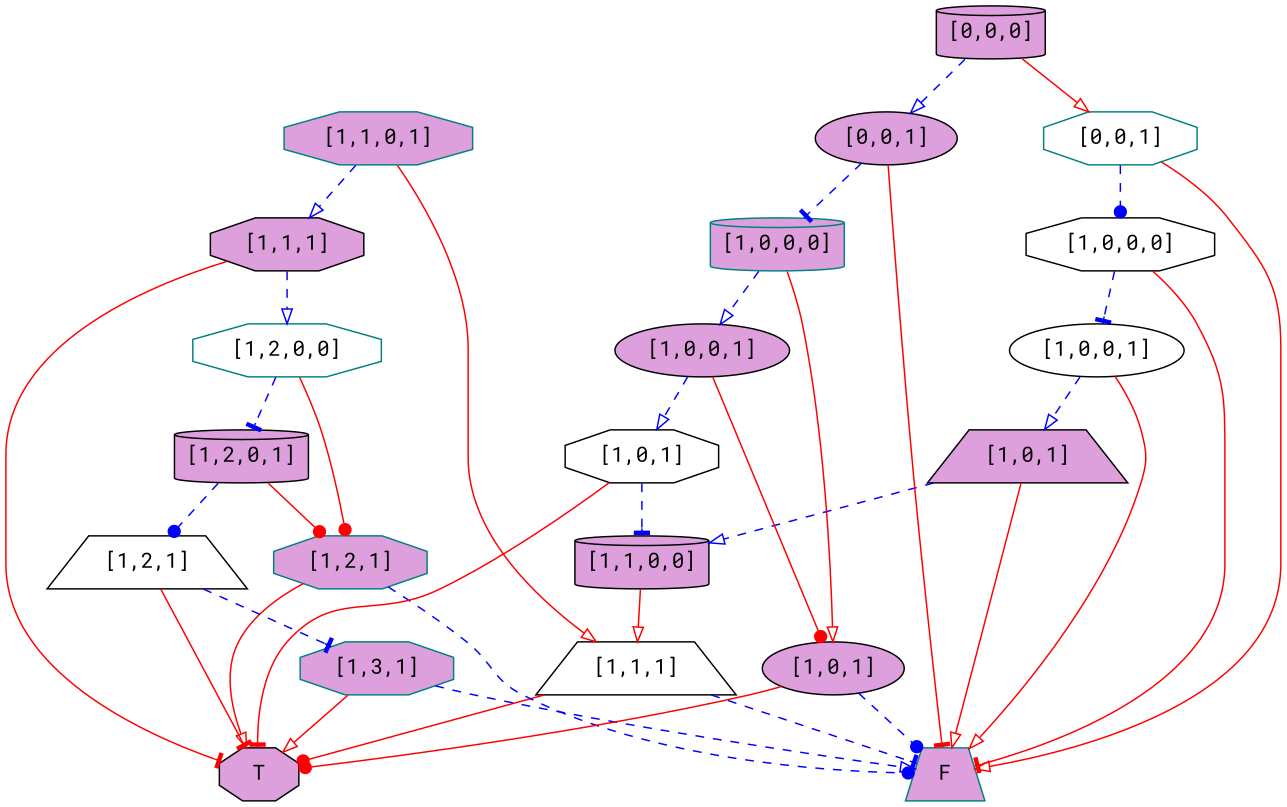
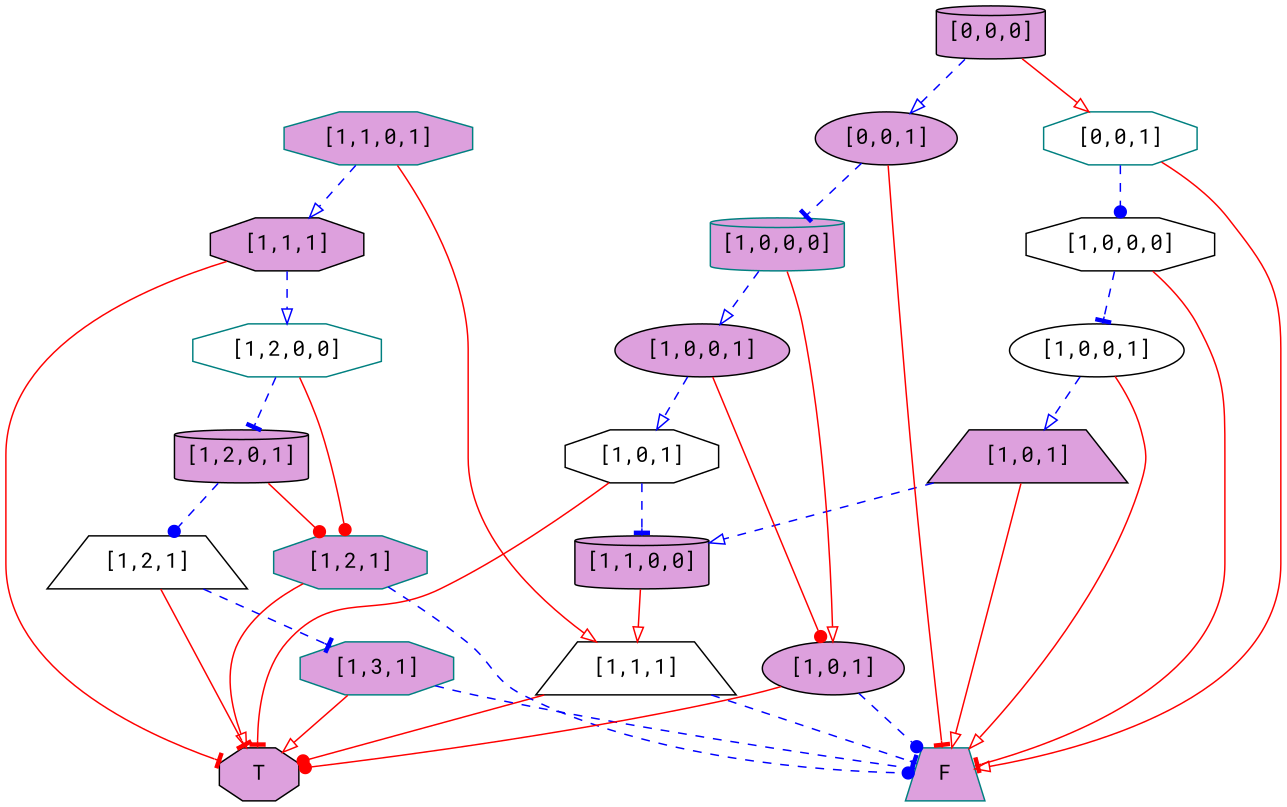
edge "[1,3,1]" -> "F": arrowhead onormal -> tee
